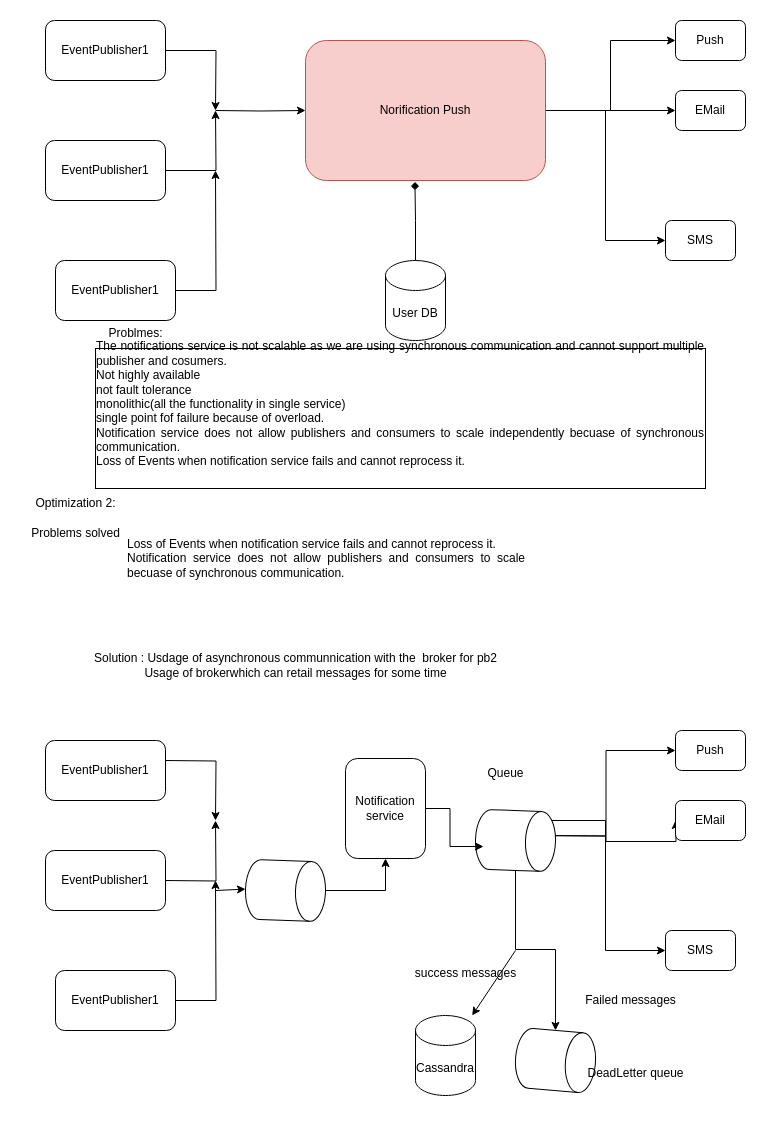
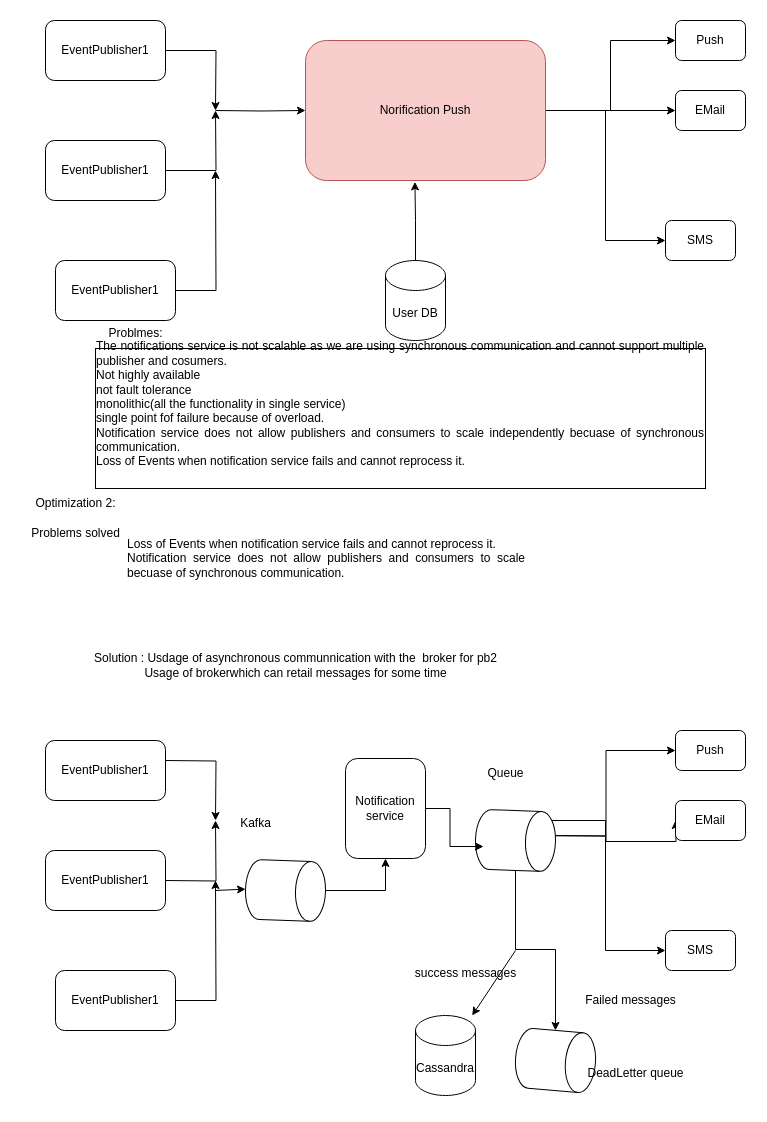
edge "User DB" -> "Norification Push": arrowhead diamond -> classic
node "Kafka": added
